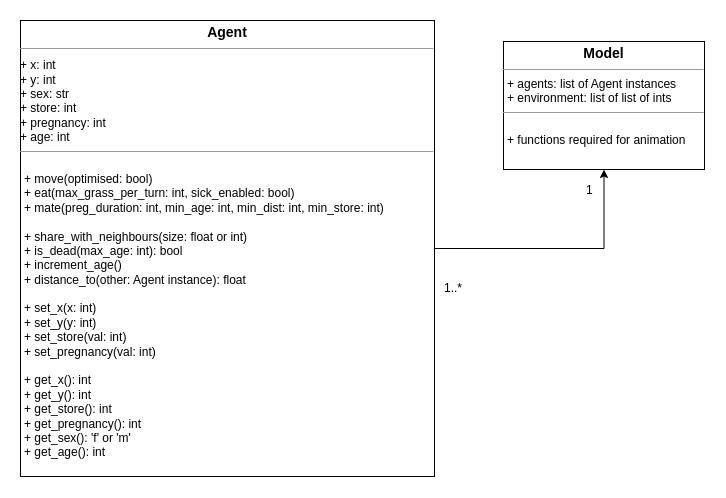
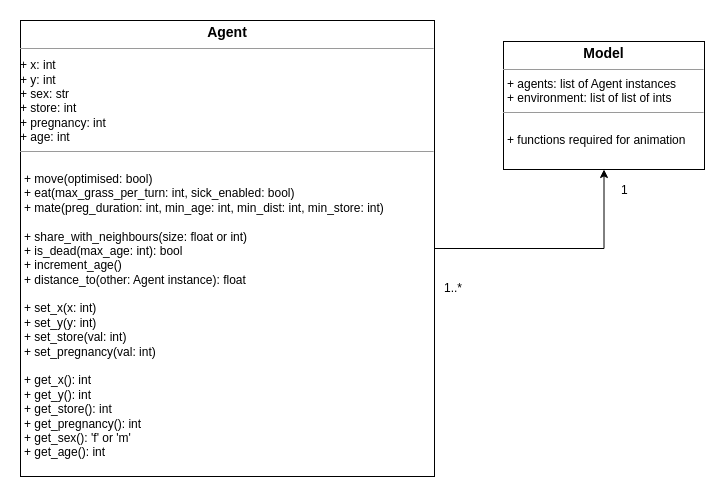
node "1": moved (594, 191) -> (629, 191)
